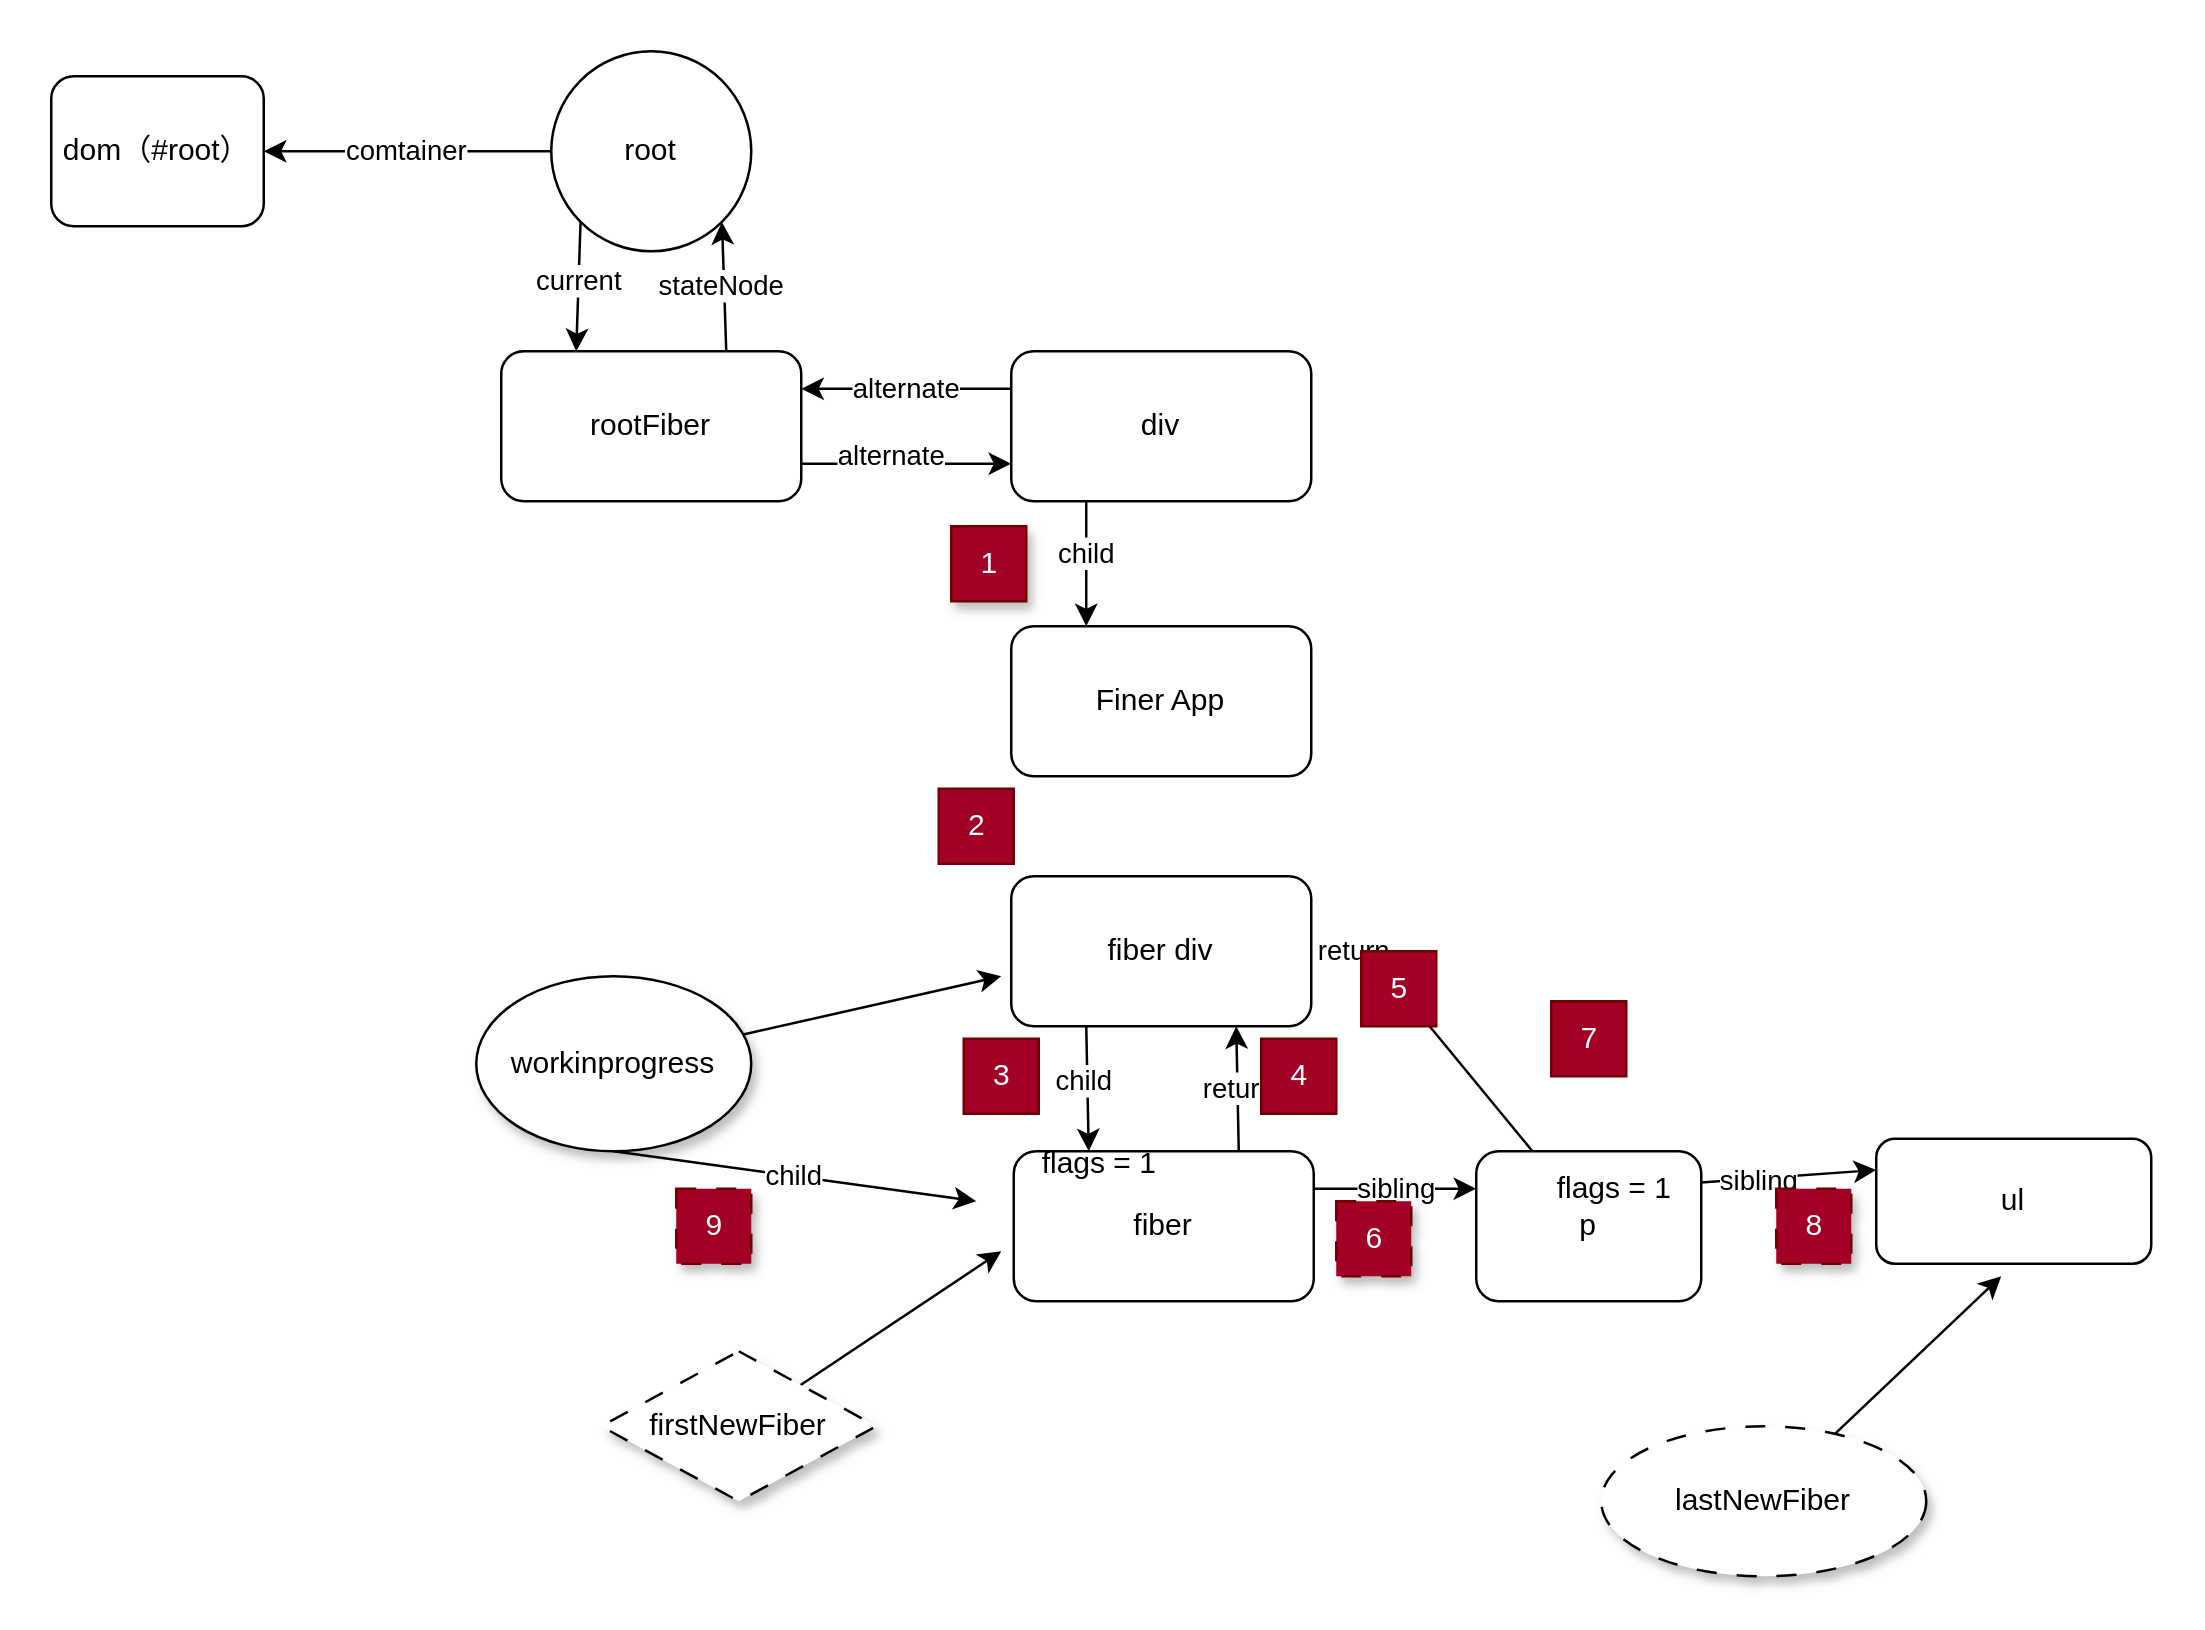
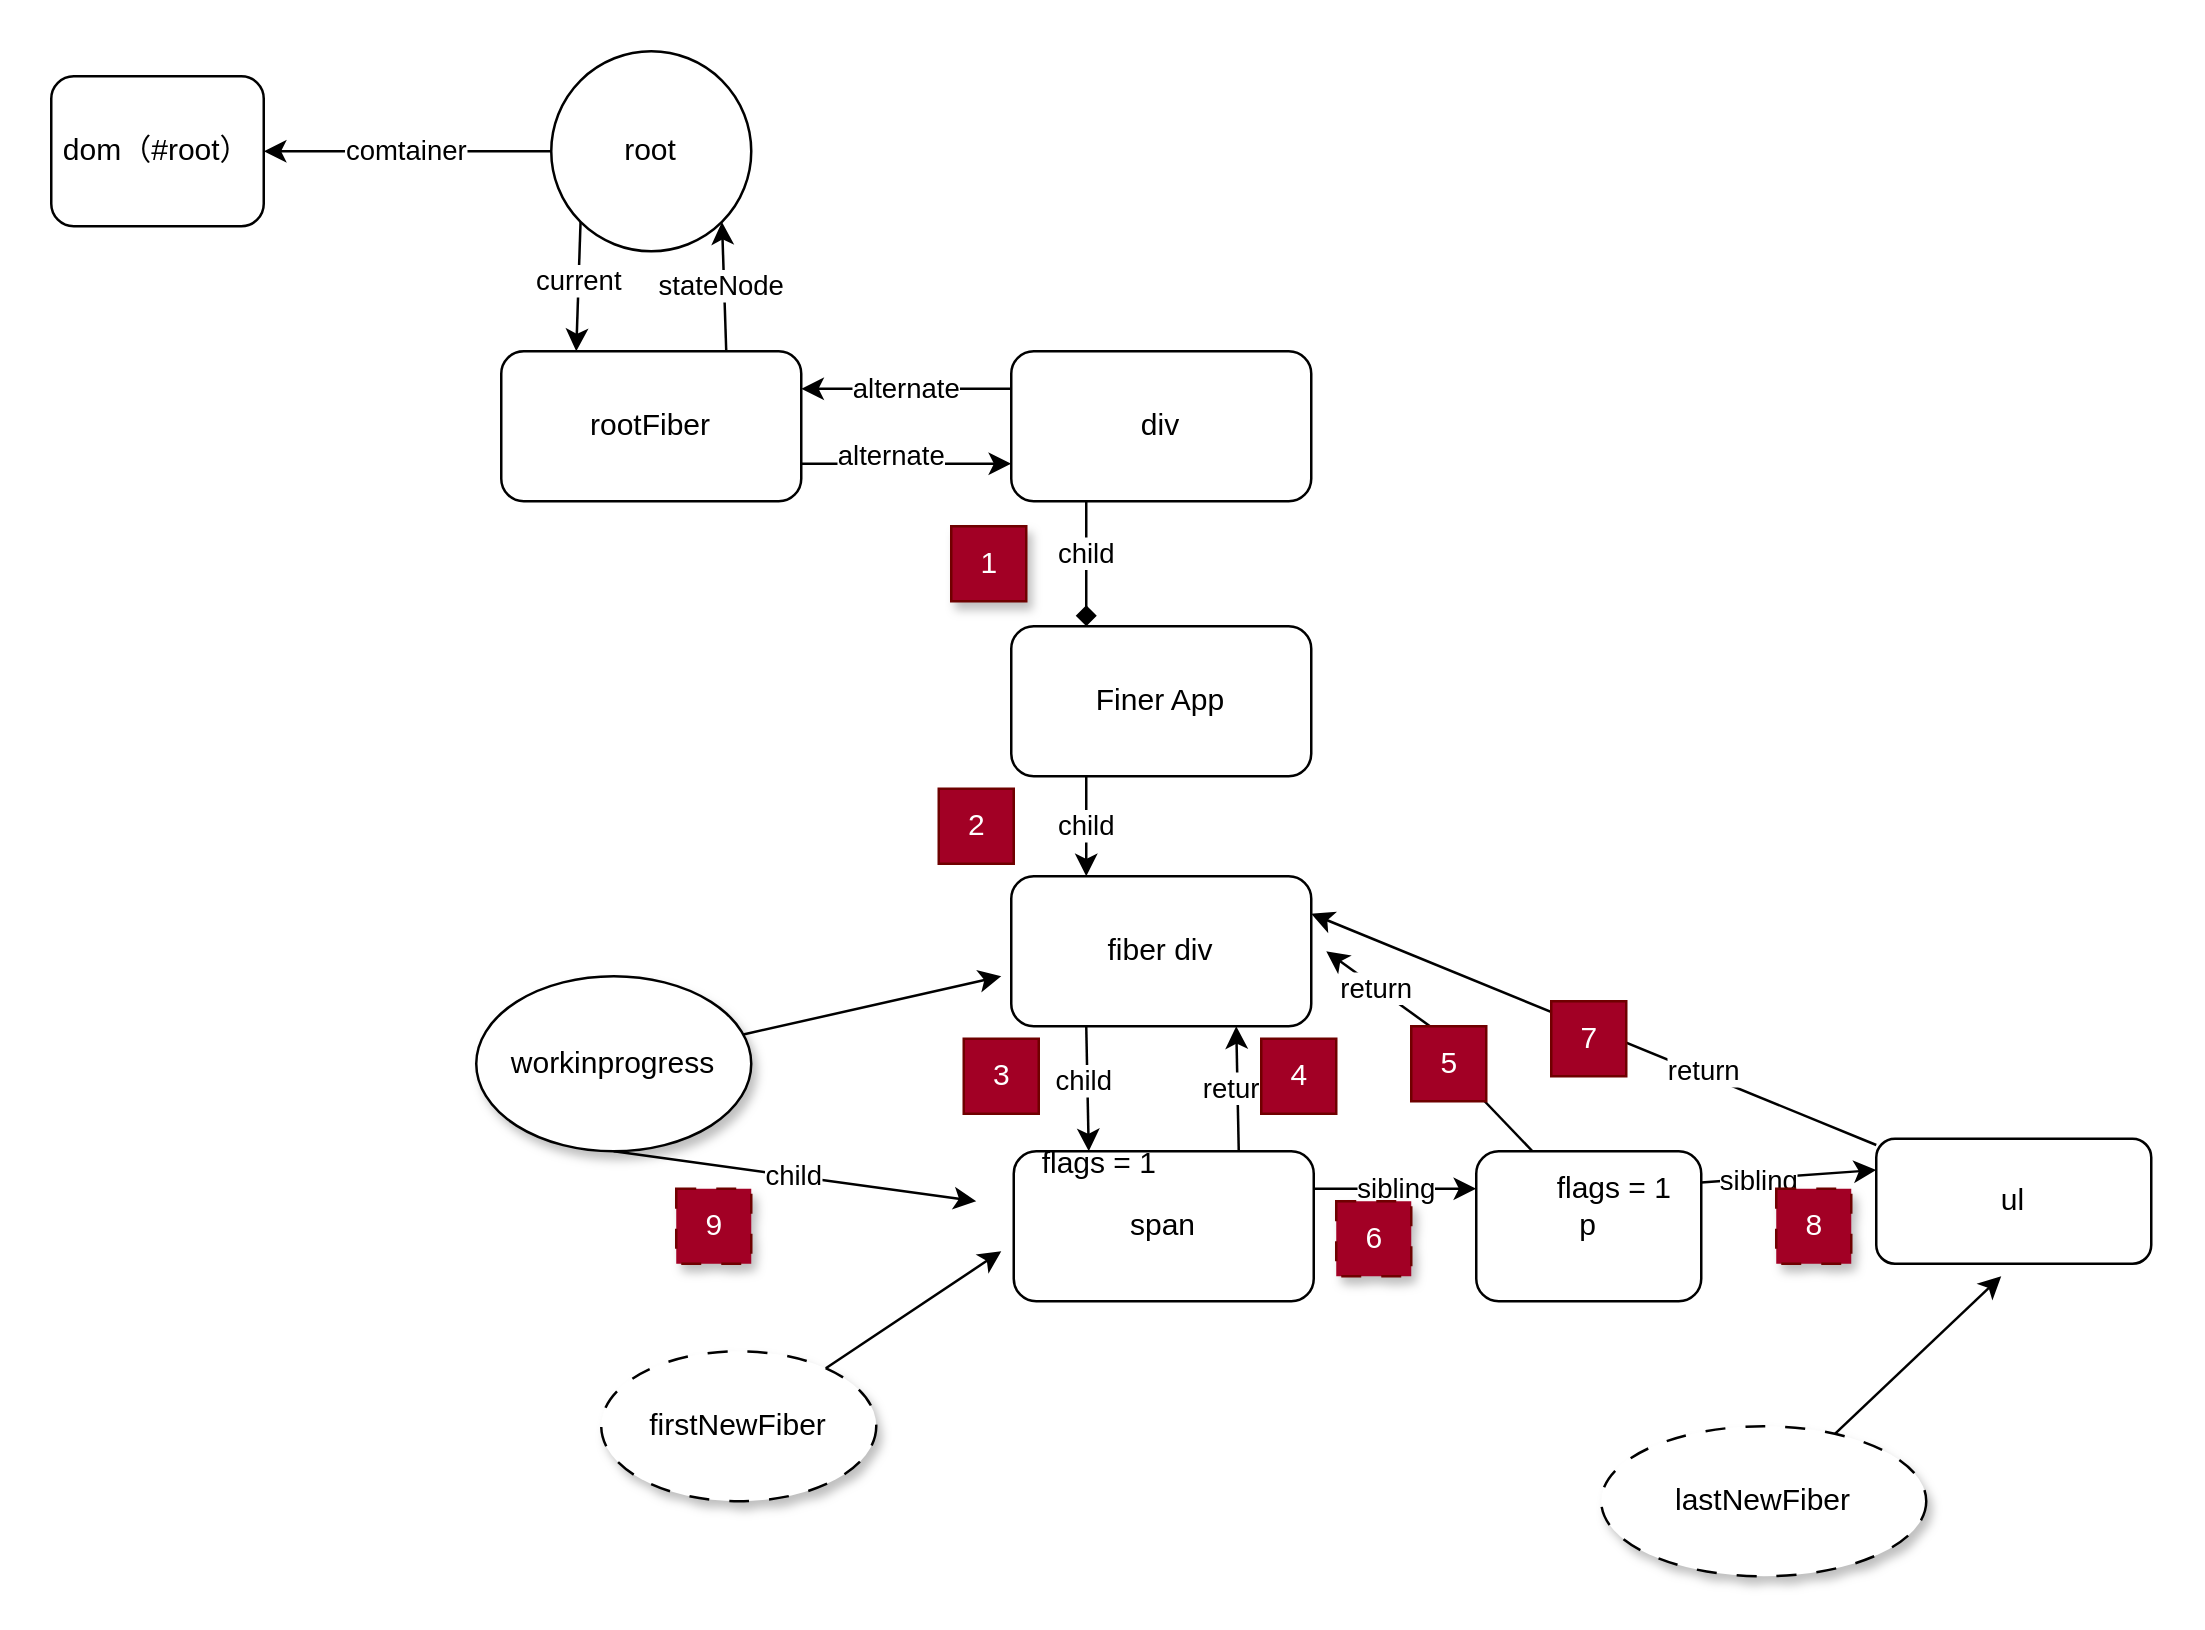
edge "div" -> "Finer App": arrowhead classic -> diamond
edge "Finer App" -> "fiber div": added, label "child"
edge "ul" -> "fiber div": added, label "return"
node "5": moved (1399, 989) -> (1449, 1064)
node "fiber": label "fiber" -> "span"
node "firstNewFiber": shape diamond -> ellipse
